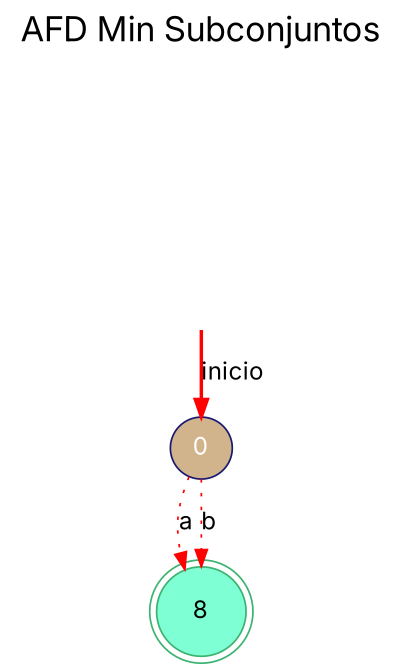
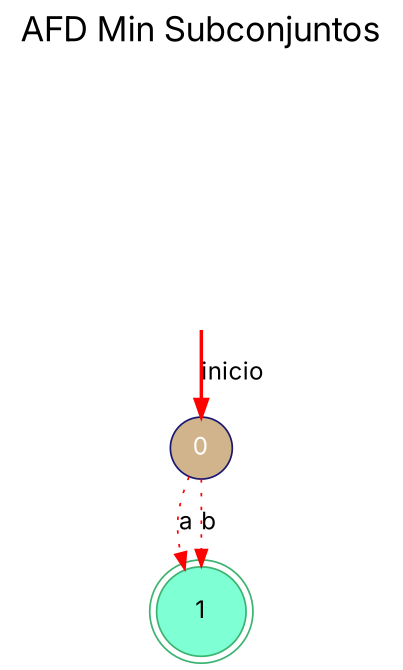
node "8": label "8" -> "1"
